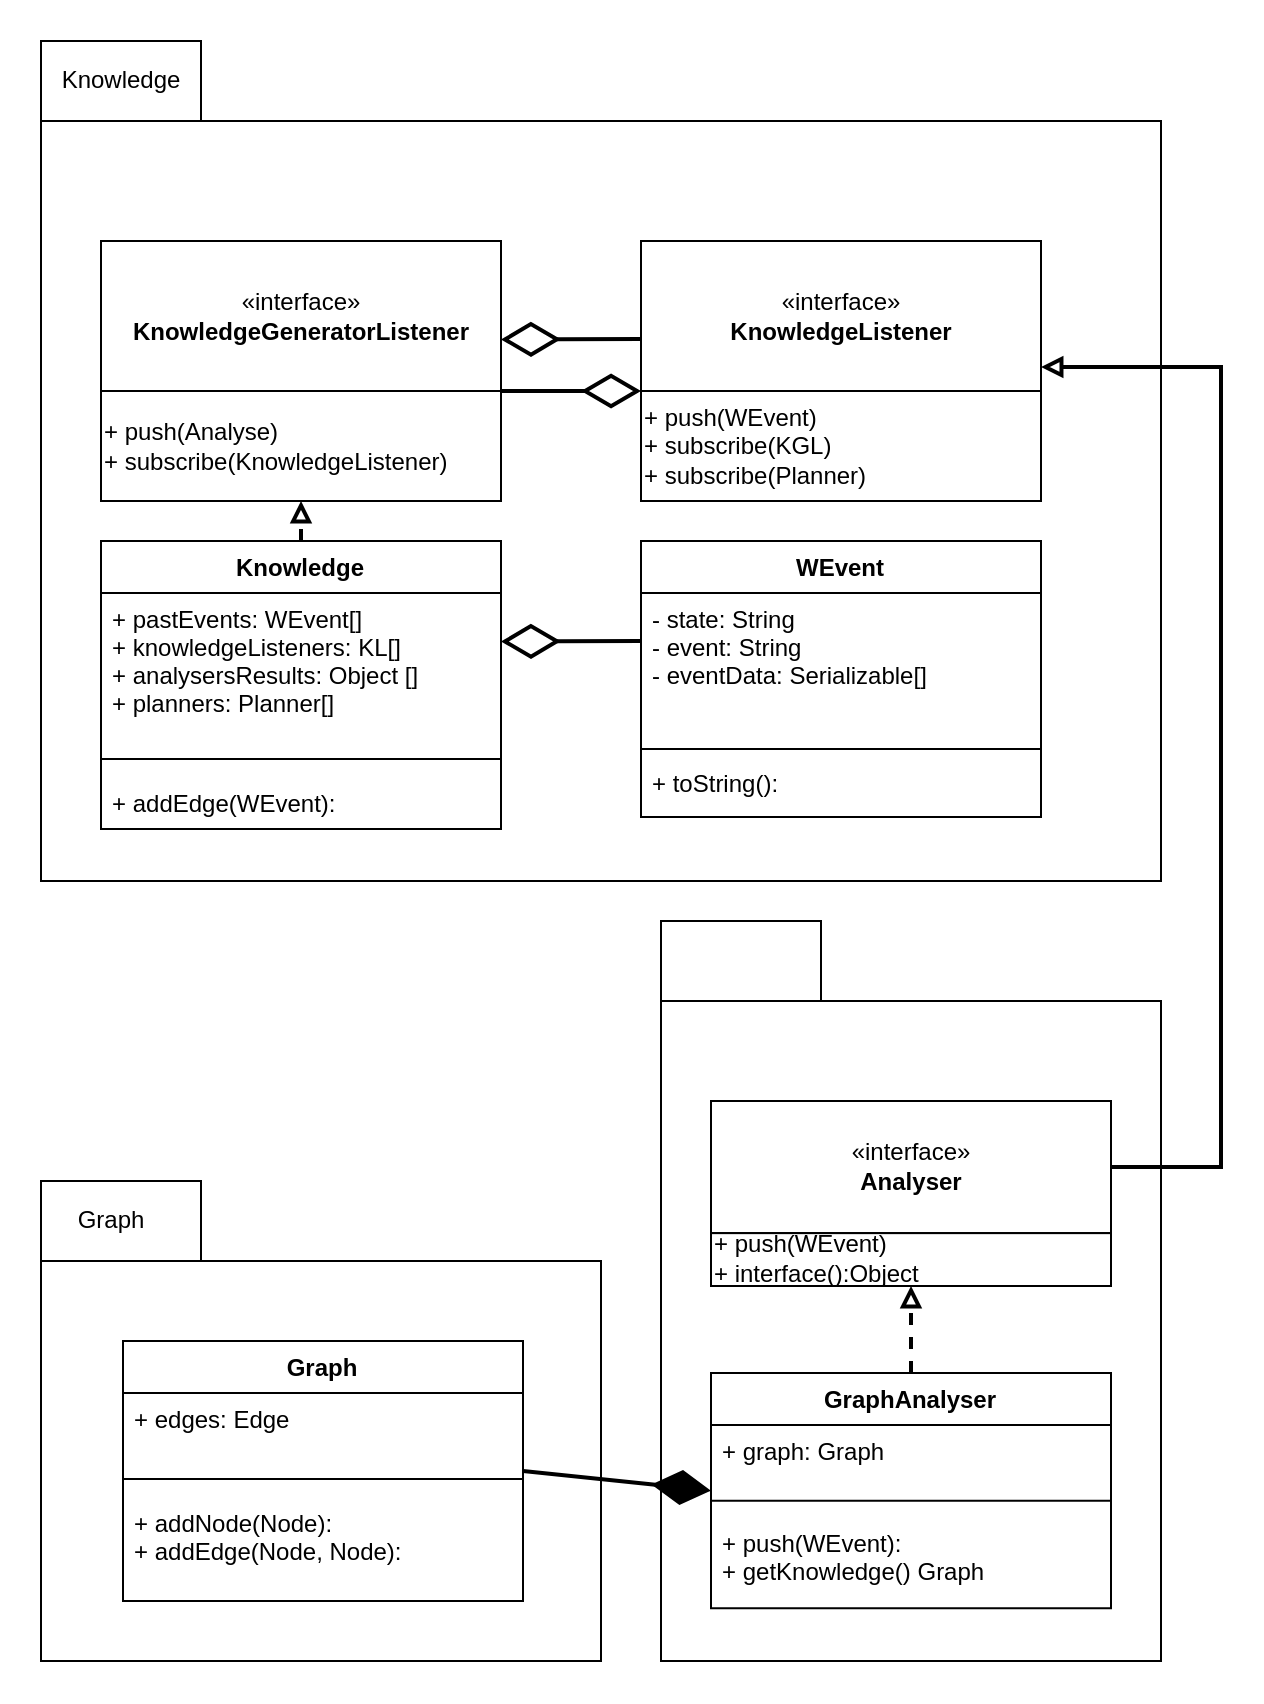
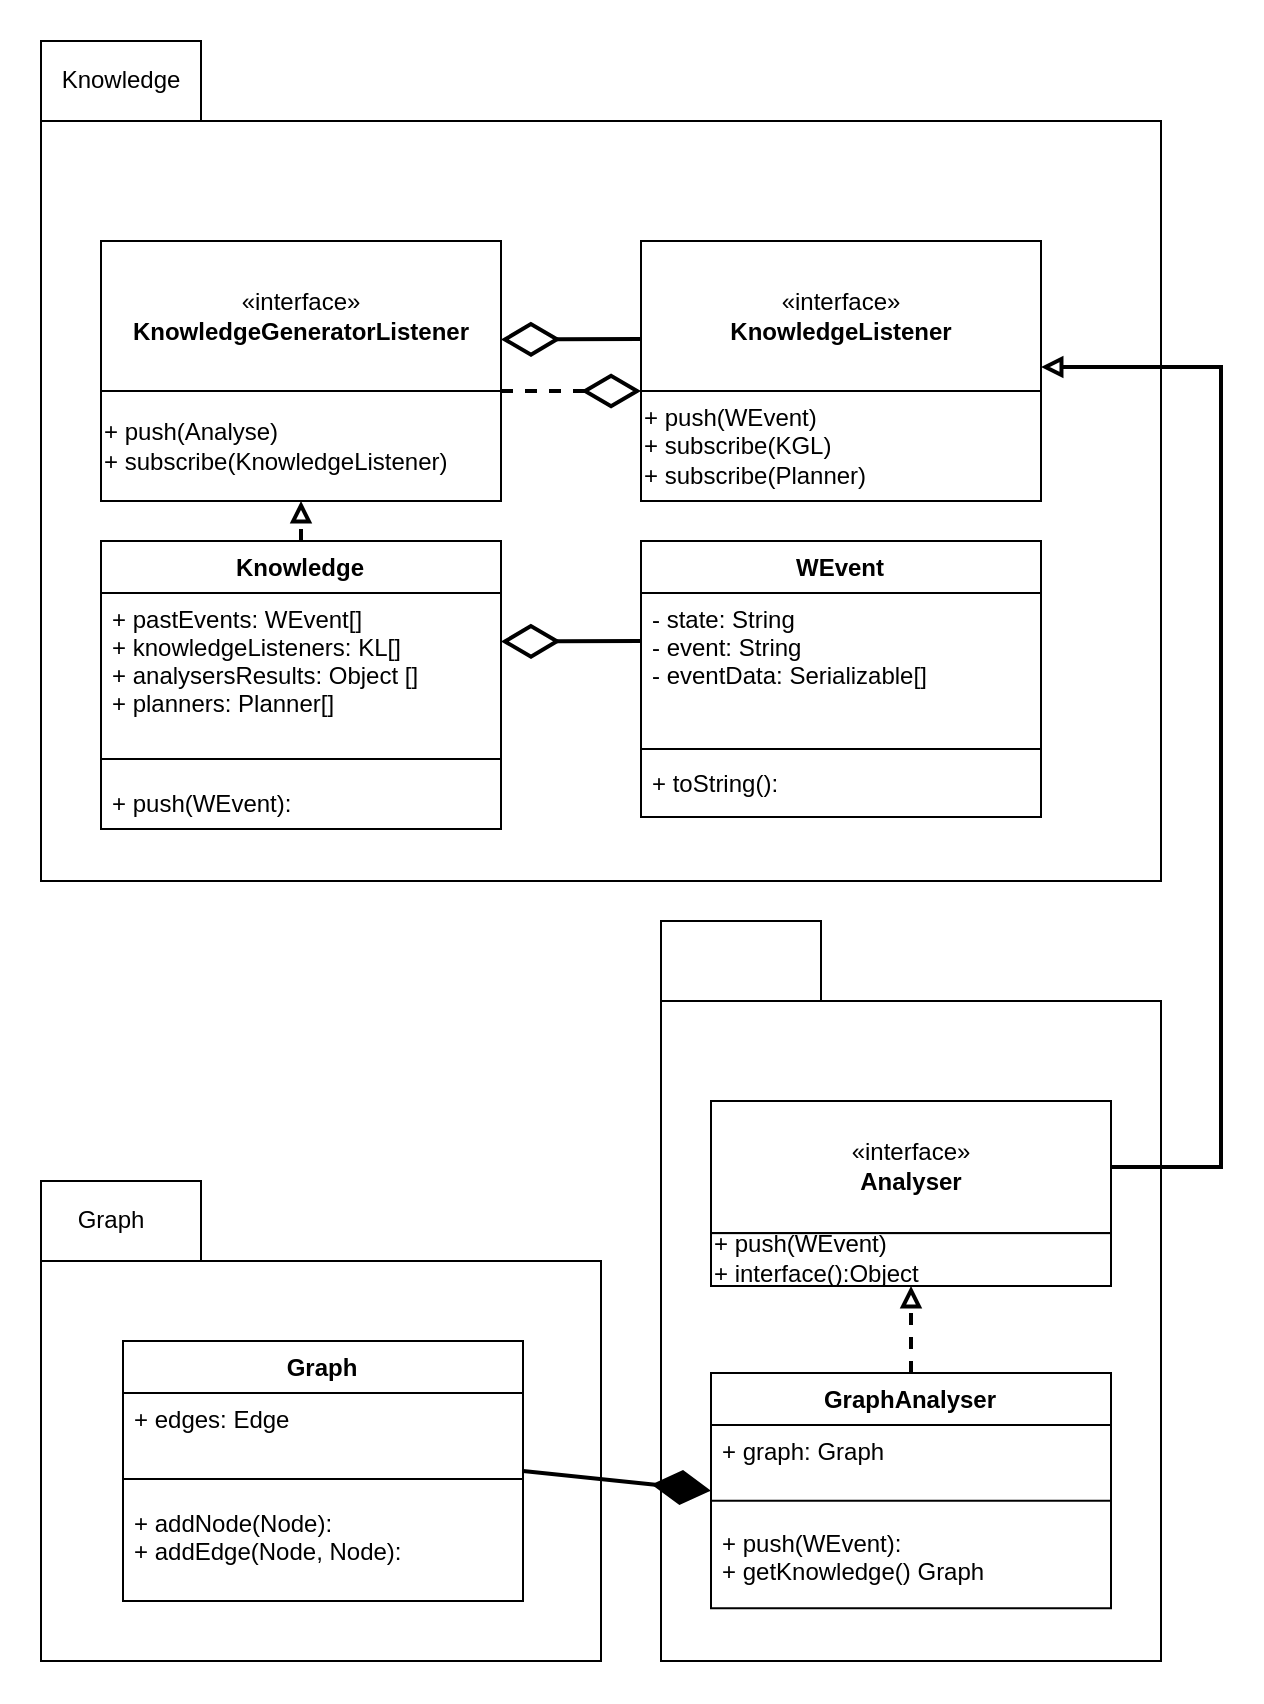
edge "+ push(Analyse) + subscribe(KnowledgeListener)" -> "«interface» KnowledgeListener": style solid -> dashed
node "+ addEdge(WEvent):": label "+ addEdge(WEvent):" -> "+ push(WEvent):"
